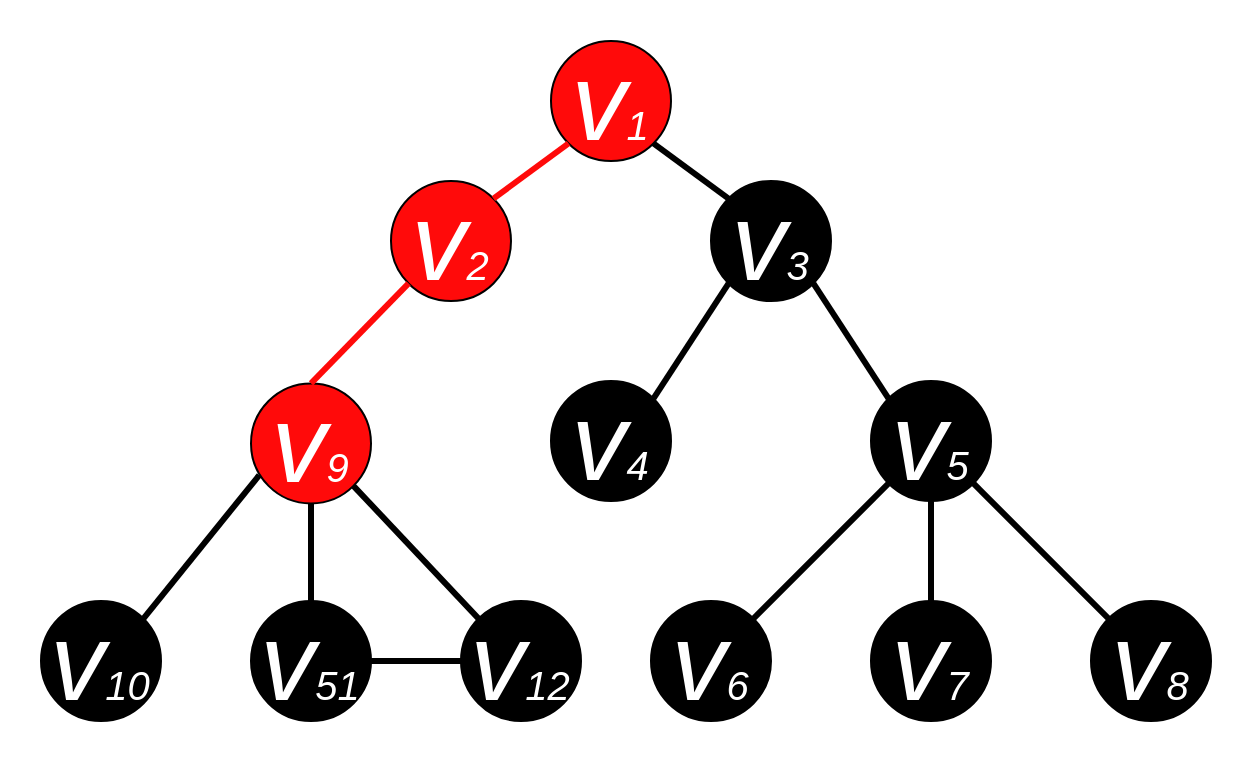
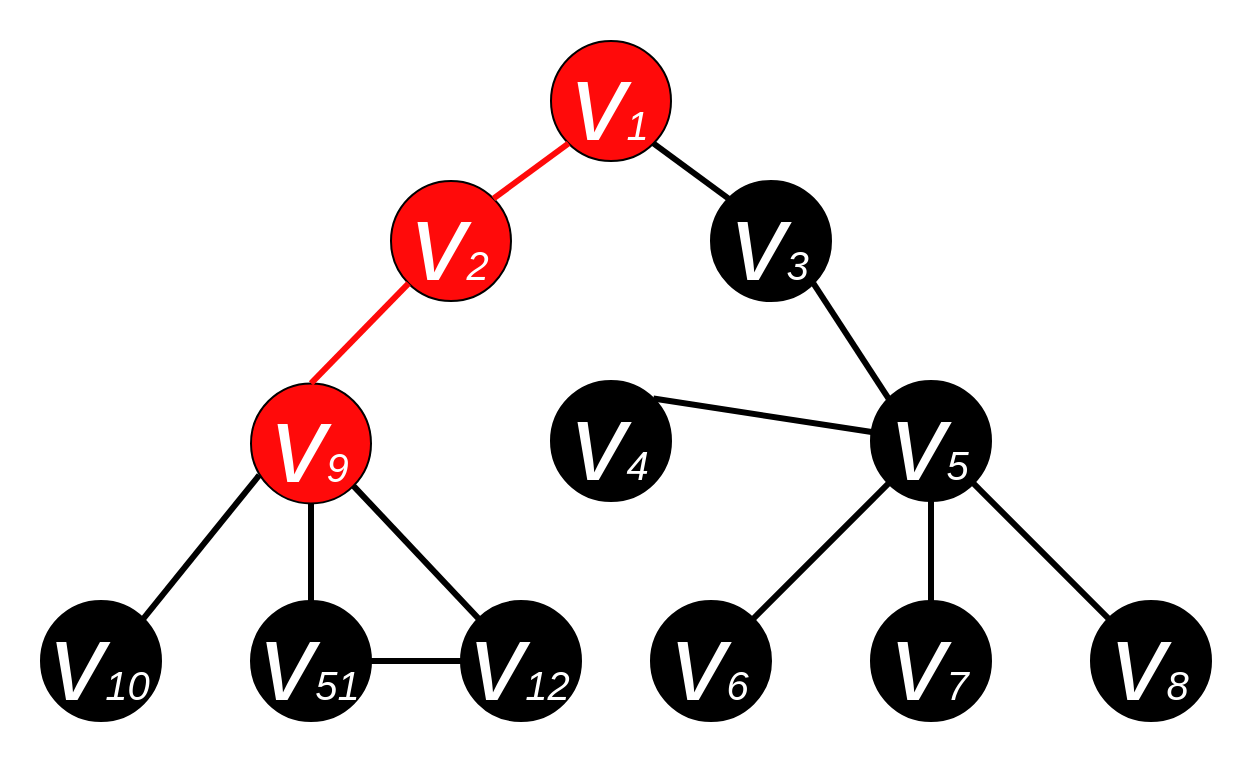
edge "v3" -- "v4": now "v5" -- "v4"
